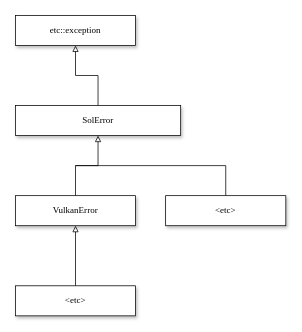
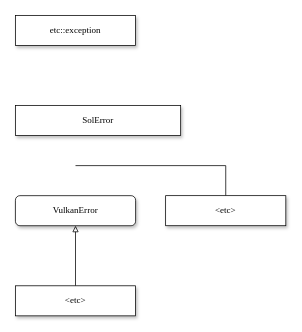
edge "SolError" -> "etc::exception": removed
edge "VulkanError" -> "SolError": removed
node "VulkanError": shape rectangle -> rounded rectangle
